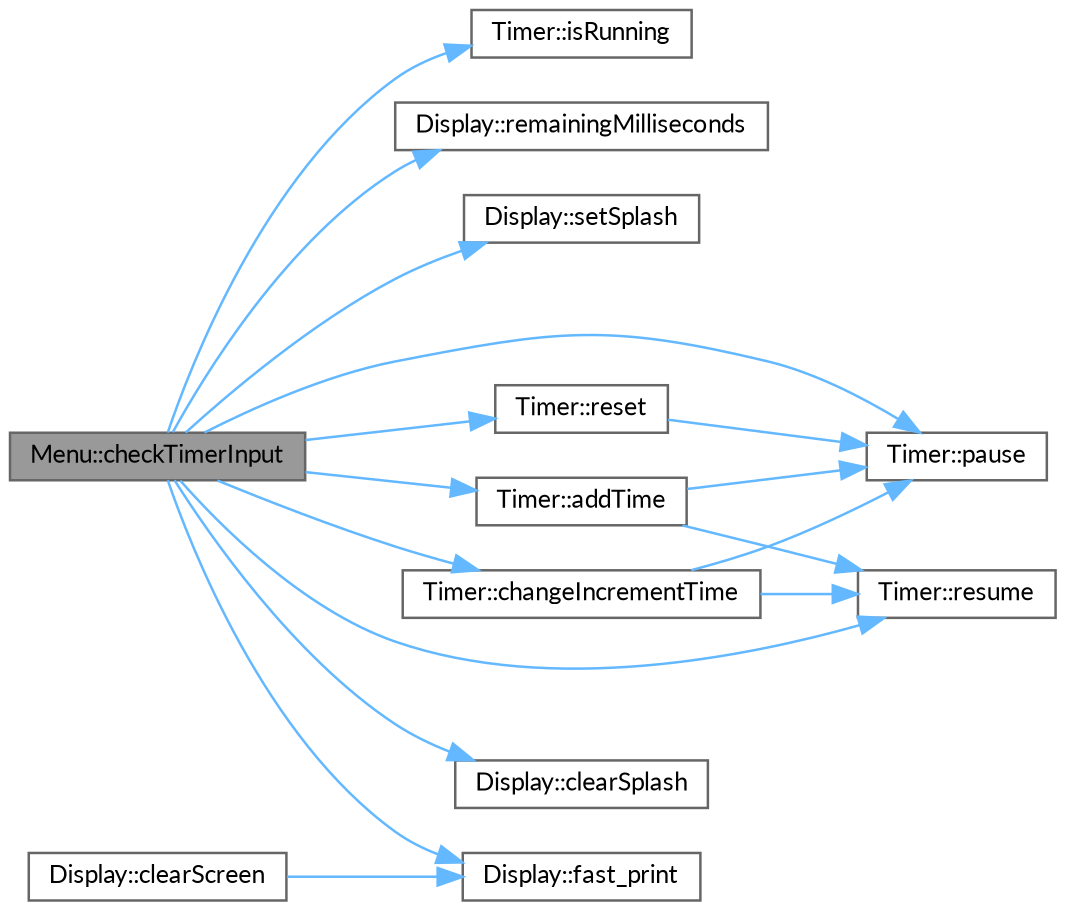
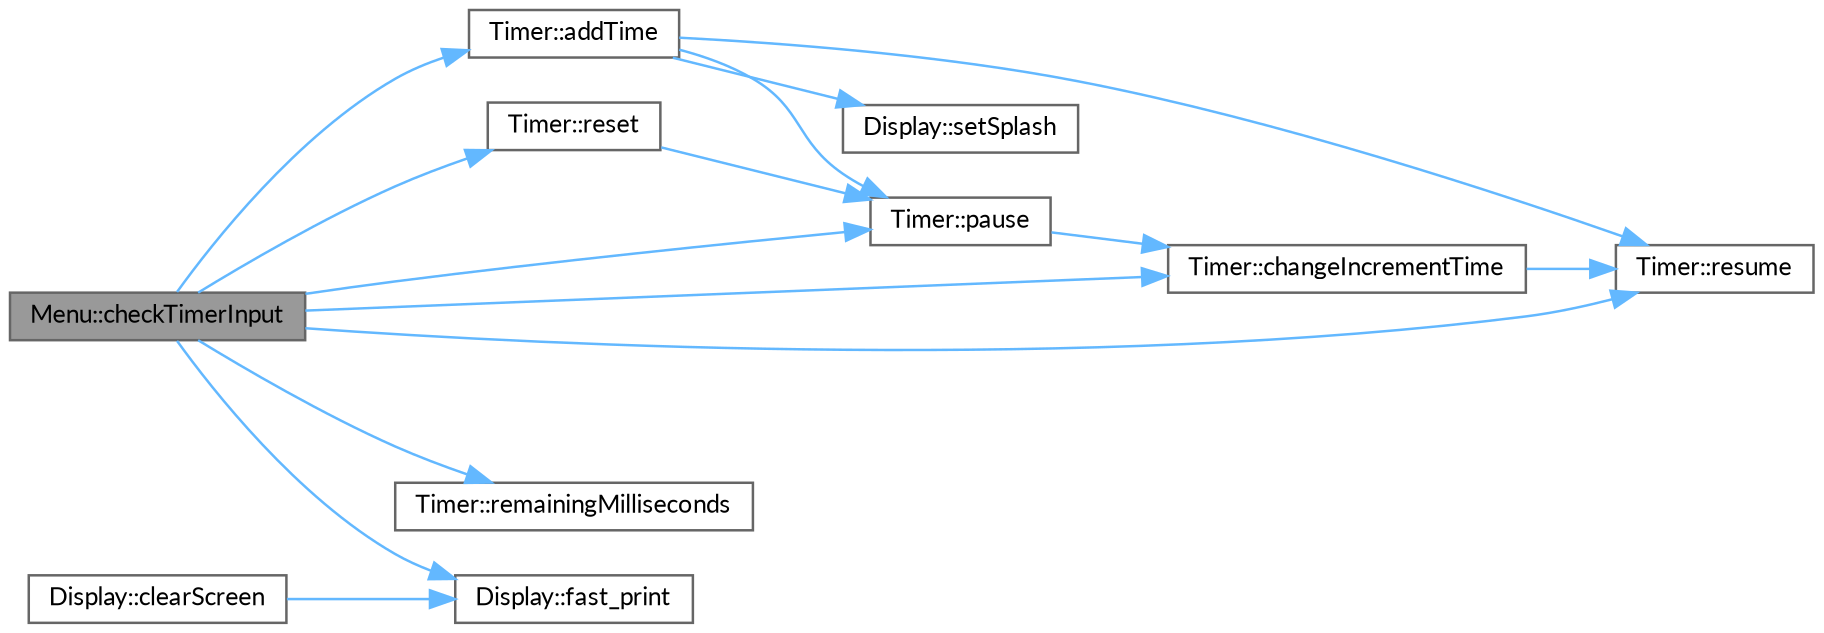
node "Timer::isRunning": removed
node "Display::remainingMilliseconds": label "Display::remainingMilliseconds" -> "Timer::remainingMilliseconds"
edge "Menu::checkTimerInput" -> "Display::setSplash": now "Timer::addTime" -> "Display::setSplash"
edge "Timer::changeIncrementTime" -> "Timer::pause": reversed
node "Display::clearSplash": removed
